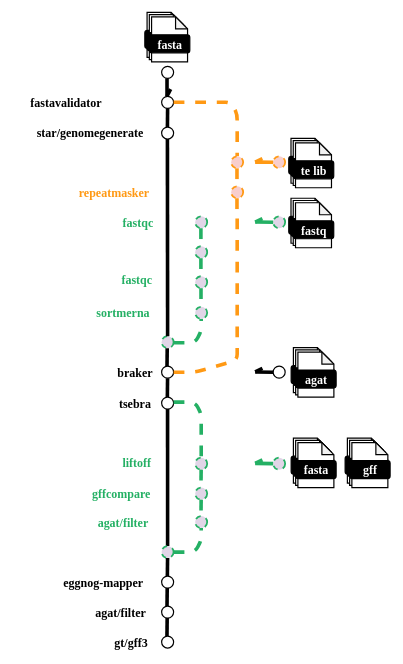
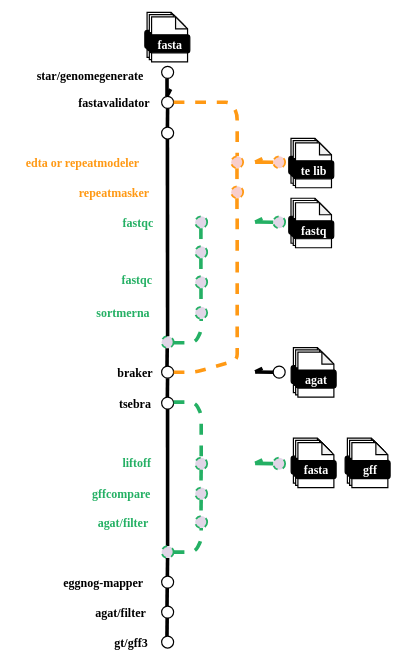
node "fastavalidator": moved (66, 102) -> (114, 102)
node "star/genomegenerate": moved (90, 133) -> (90, 76)
node "edta or repeatmodeler": added
